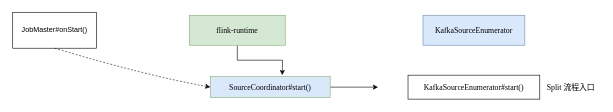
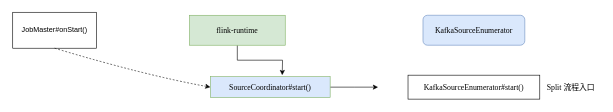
node "KafkaSourceEnumerator": shape rectangle -> rounded rectangle
